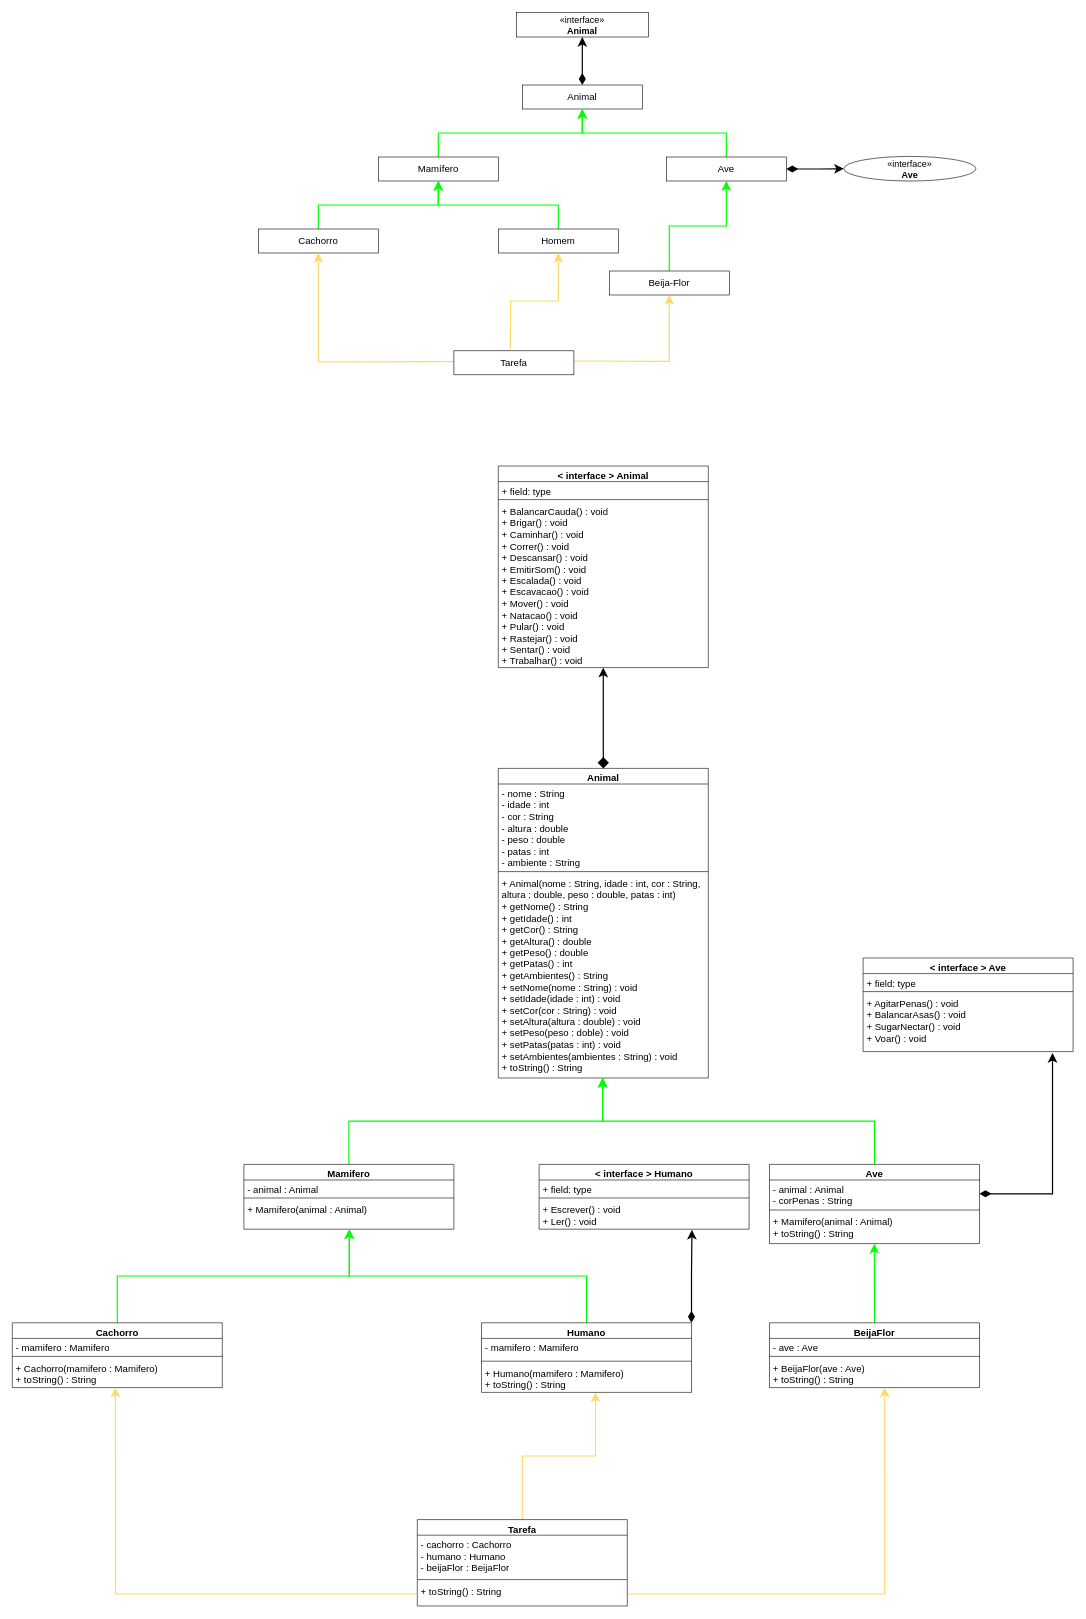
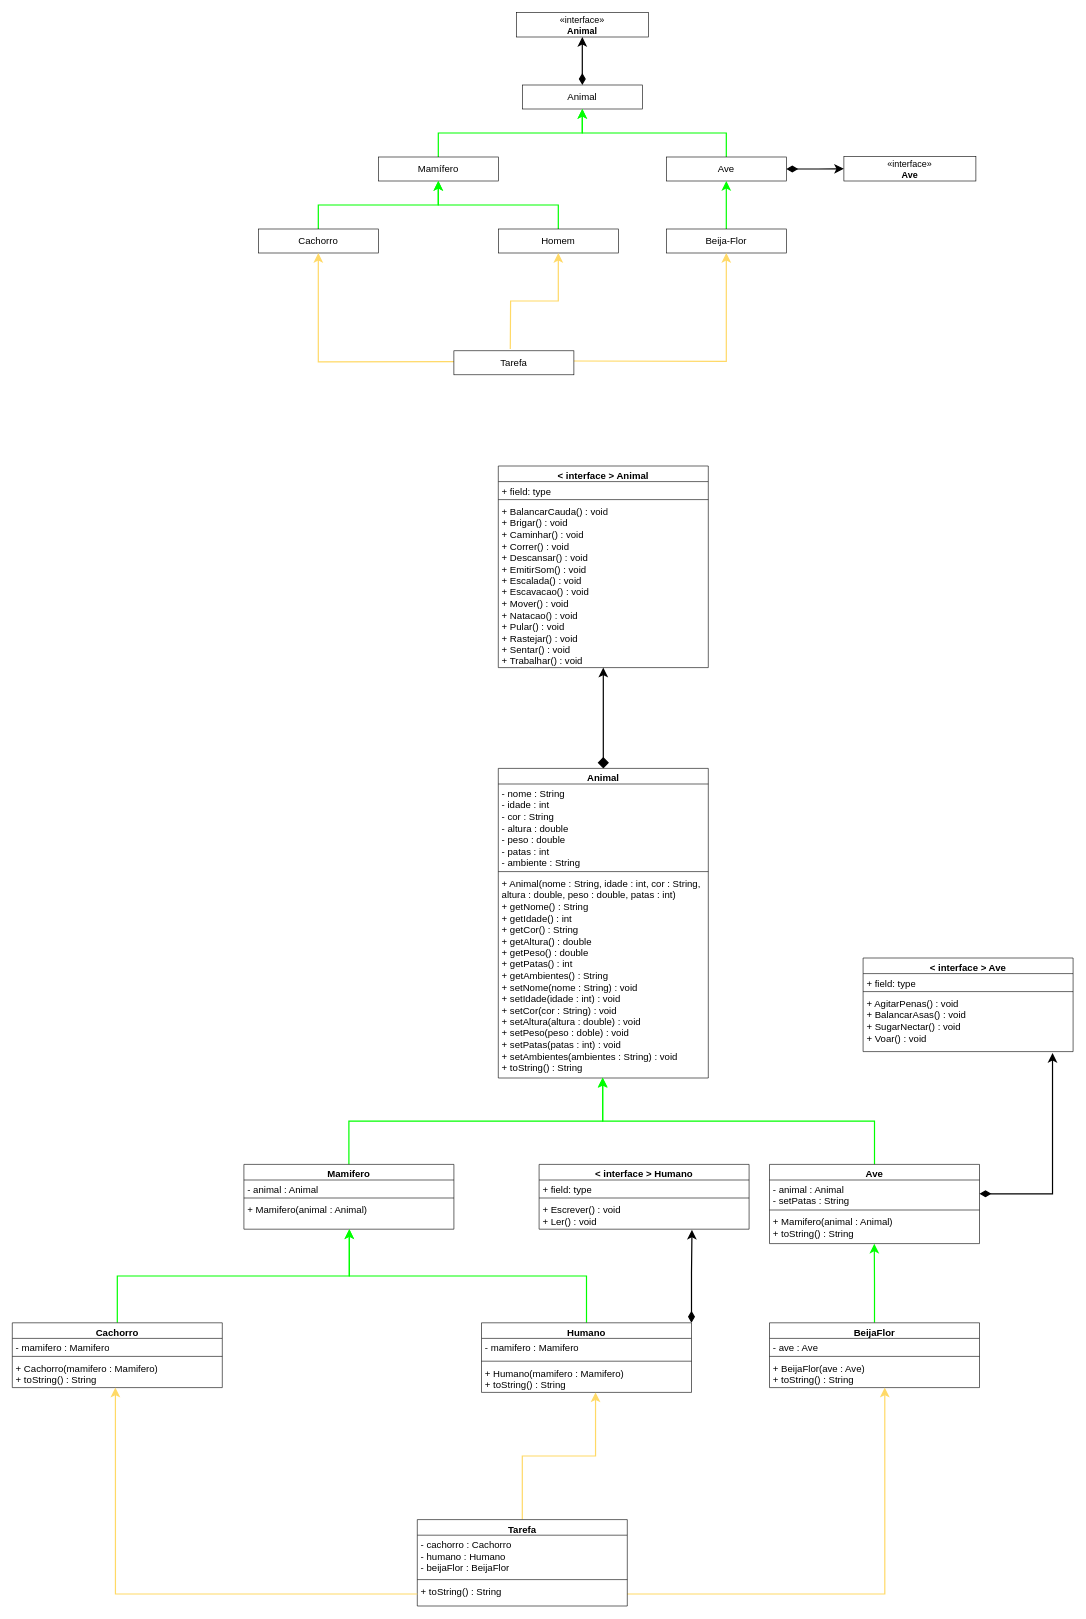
node "«interface»Ave": shape ellipse -> rectangle
node "Beija-Flor": moved (669, 283) -> (726, 241)
node "- animal : Animal - corPenas : String": label "- animal : Animal - corPenas : String" -> "- animal : Animal - setPatas : String"
